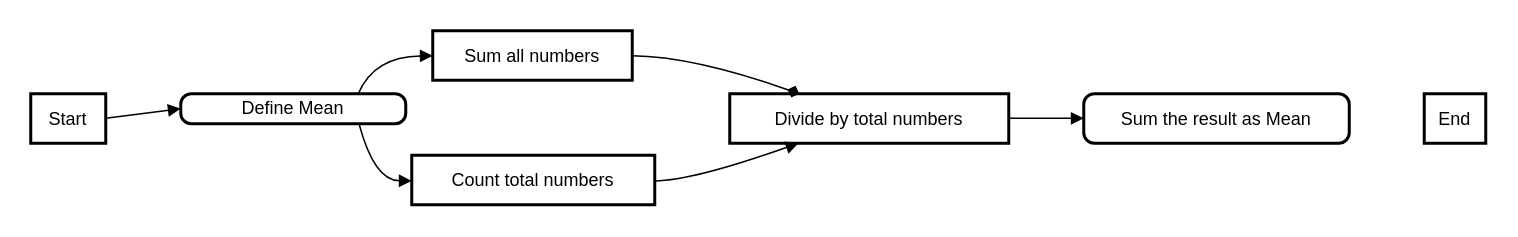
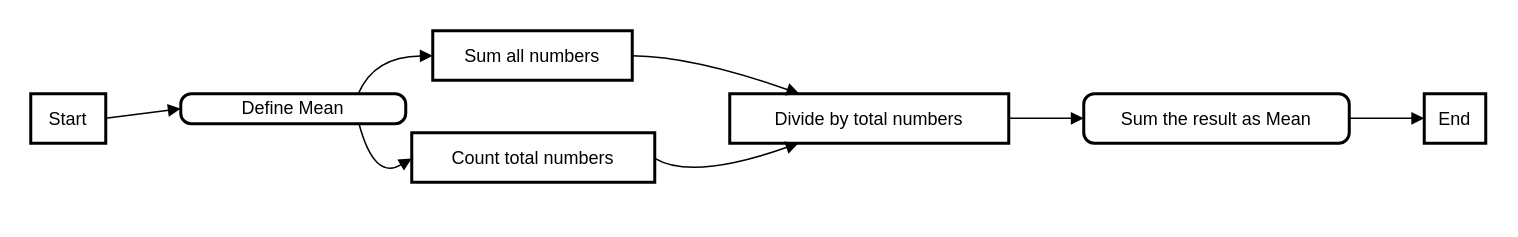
edge "Sum all numbers" -> "Divide by total numbers": arrowhead diamond -> block
edge "Sum the result as Mean" -> "End": added
node "Count total numbers": moved (533, 180) -> (533, 158)
